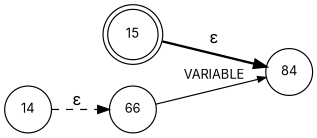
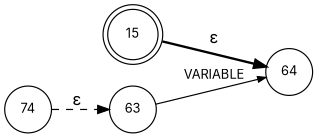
node "84": label "84" -> "64"
node "14": label "14" -> "74"
node "66": label "66" -> "63"
